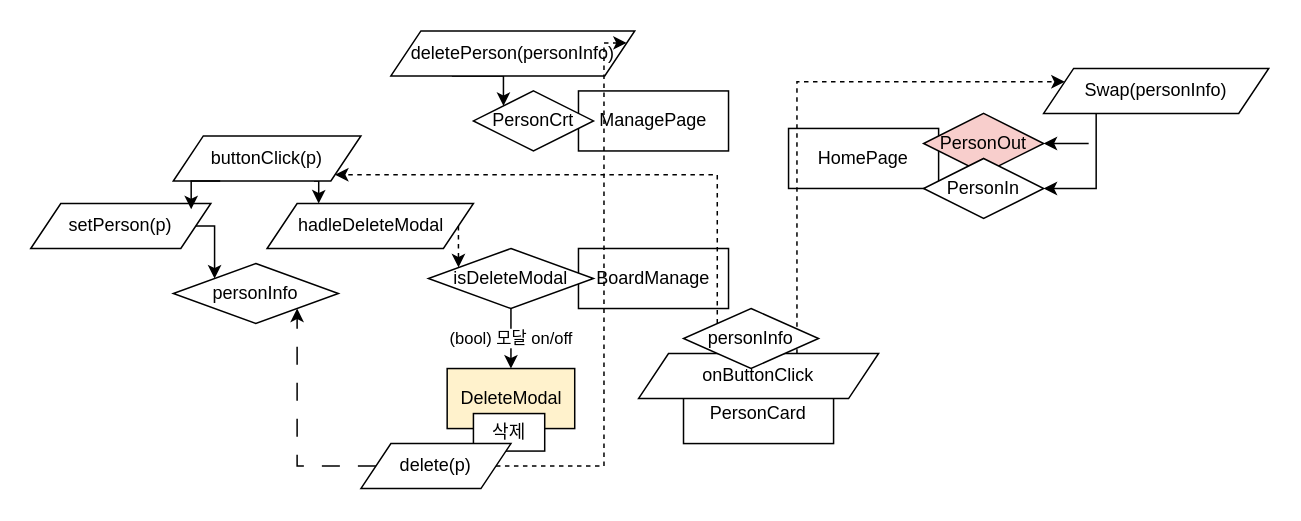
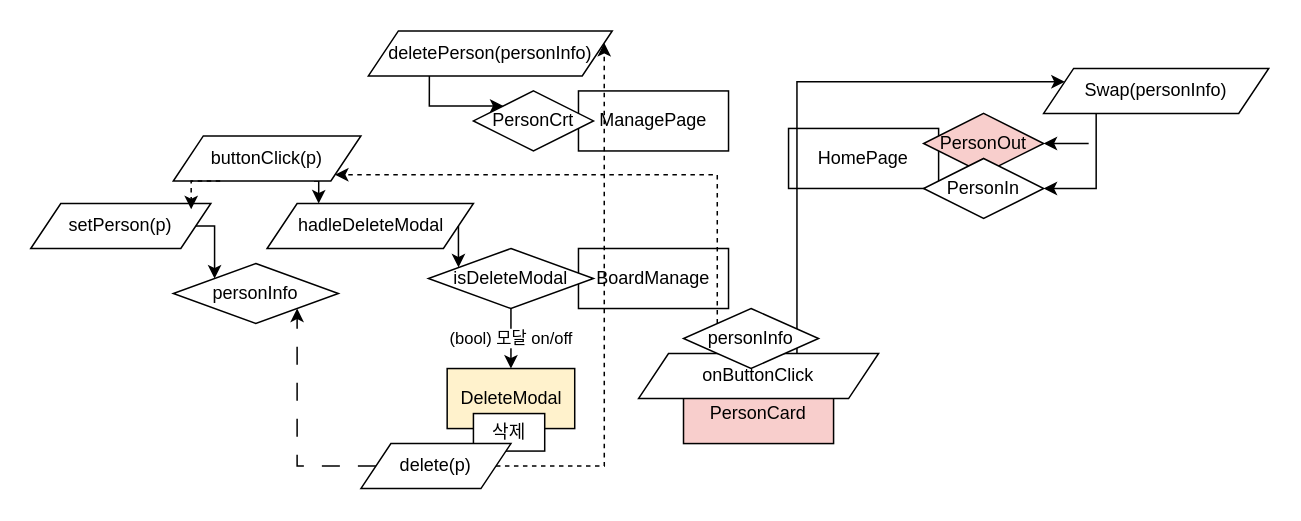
node "deletePerson(personInfo)": moved (513, 53) -> (490, 53)
edge "onButtonClick" -> "Swap(personInfo)": style dashed -> solid
edge "buttonClick(p)" -> "setPerson(p)": style solid -> dashed
edge "hadleDeleteModal" -> "isDeleteModal": style dashed -> solid
node "PersonCard": fillcolor #ffffff -> #f8cecc
